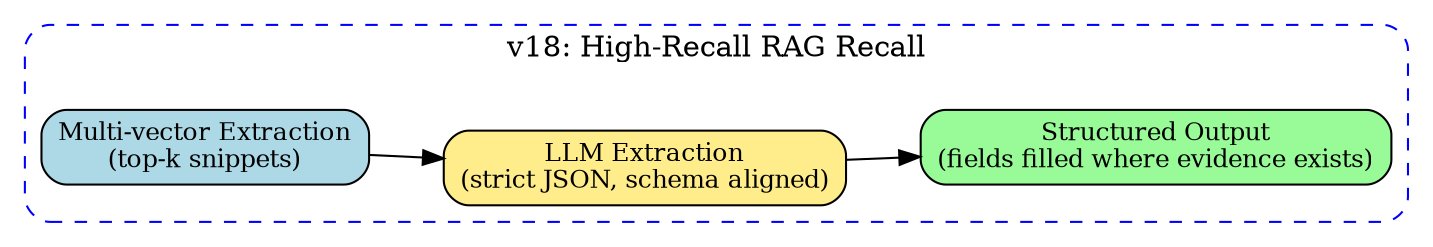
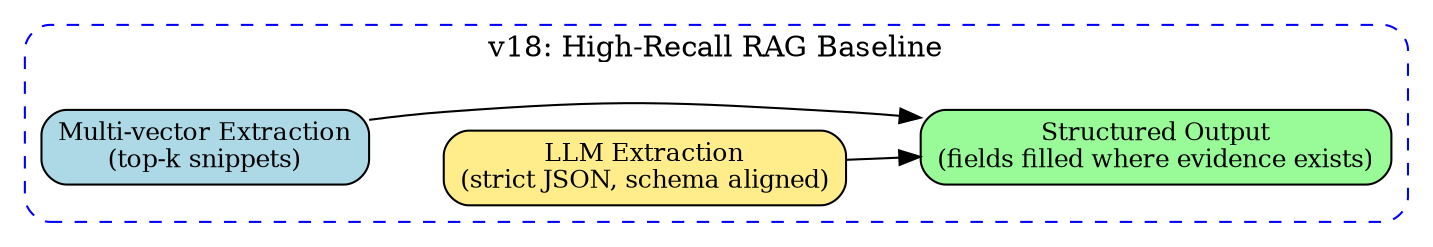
cluster "v18: High-Recall RAG Recall": label "v18: High-Recall RAG Recall" -> "v18: High-Recall RAG Baseline"
edge "Multi-vector Extraction (top-k snippets)" -> "LLM Extraction (strict JSON, schema aligned)": now "Multi-vector Extraction (top-k snippets)" -> "Structured Output (fields filled where evidence exists)"
